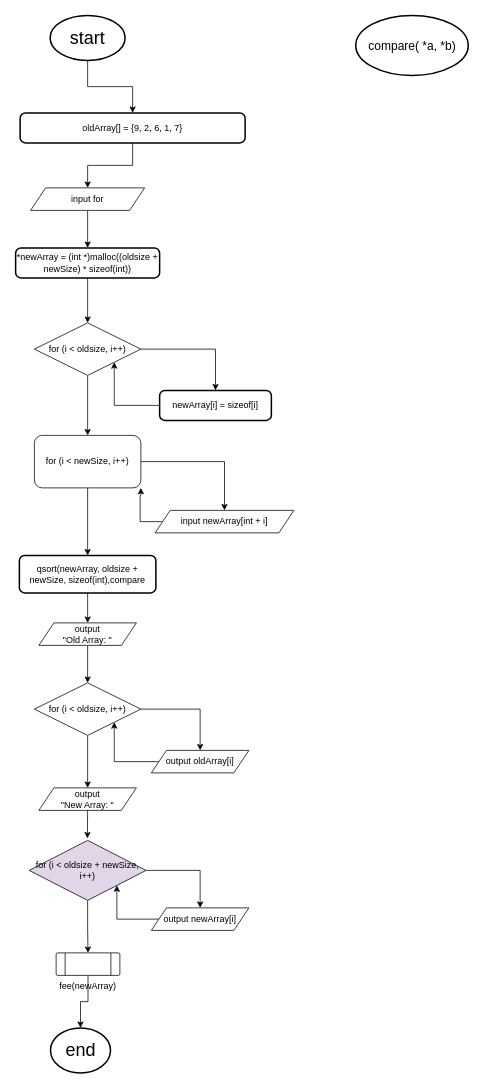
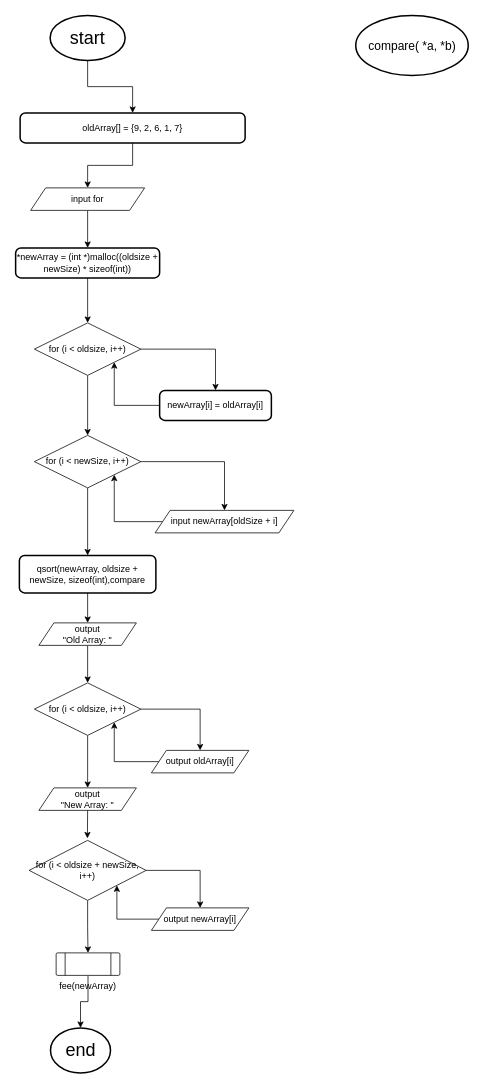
node "newArray[i] = sizeof[i]": label "newArray[i] = sizeof[i]" -> "newArray[i] = oldArray[i]"
node "for (i < newSize, i++)": shape rounded rectangle -> diamond
node "input newArray[int + i]": label "input newArray[int + i]" -> "input newArray[oldSize + i]"
node "for (i < oldsize + newSize, i++)": fillcolor #e1d5e7 -> #ffffff
